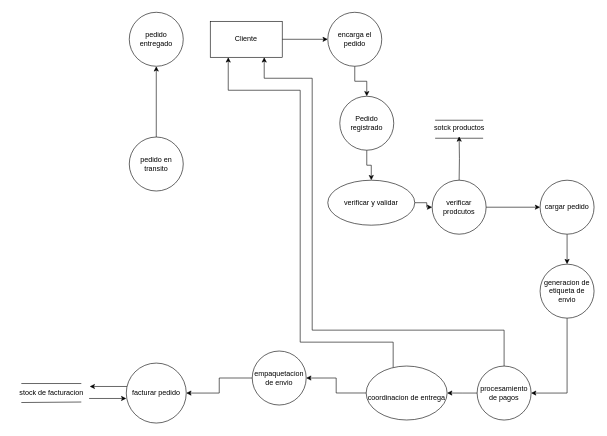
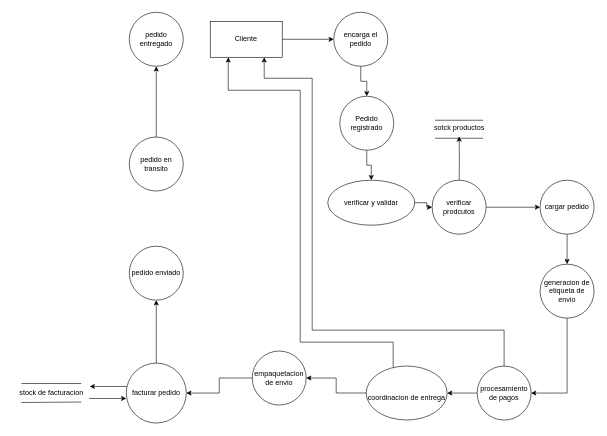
node "encarga el pedido": moved (355, 39) -> (361, 39)
node "pedido enviado": added
edge "facturar pedido" -> "pedido enviado": added
